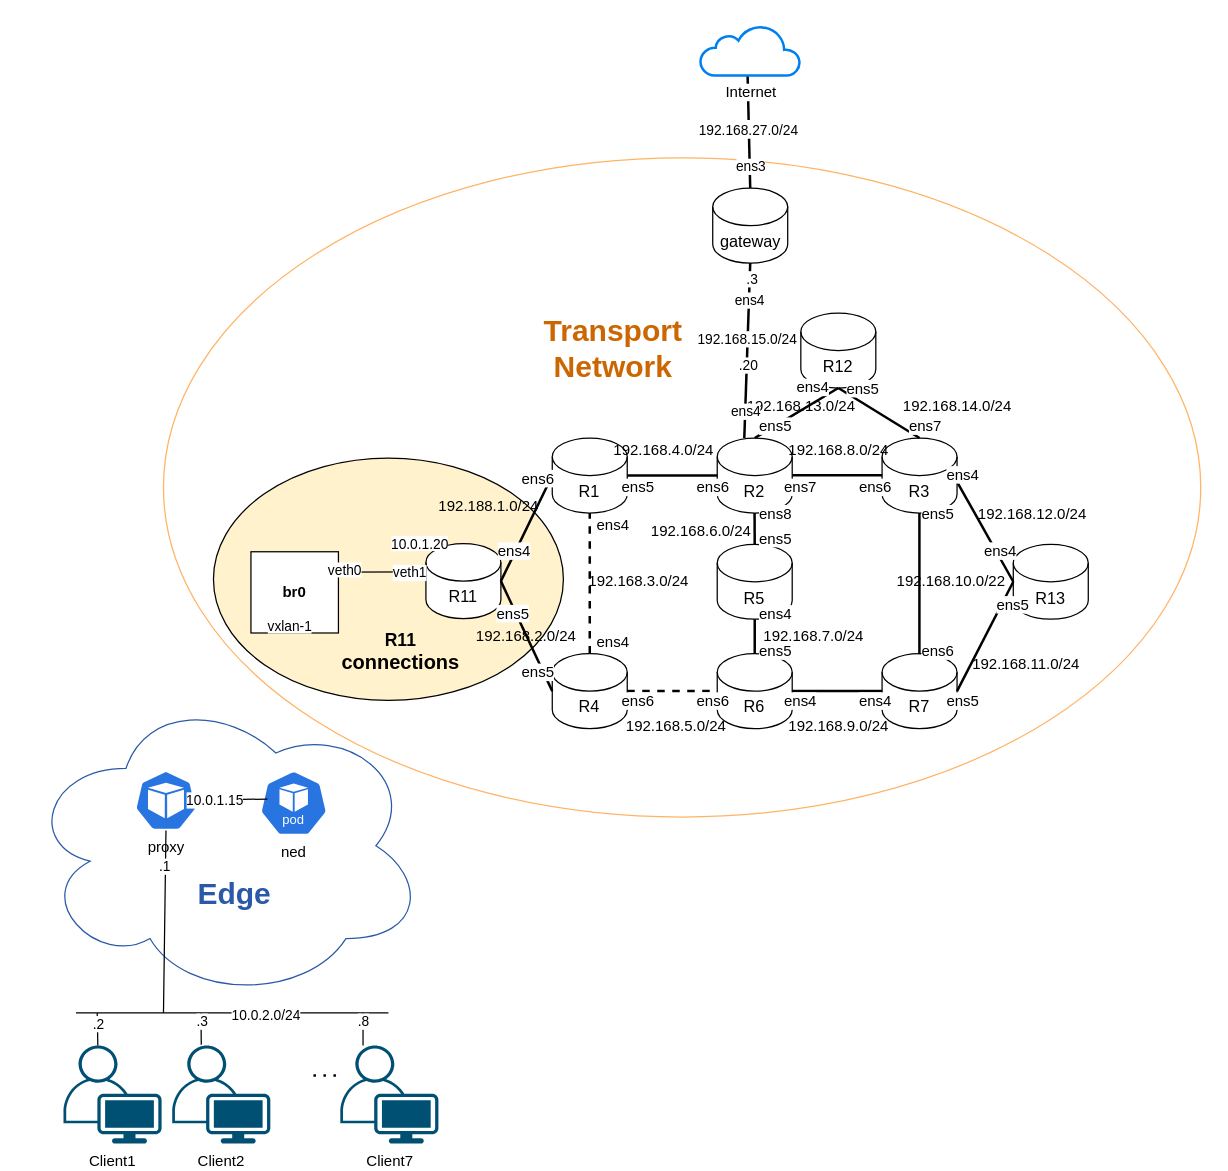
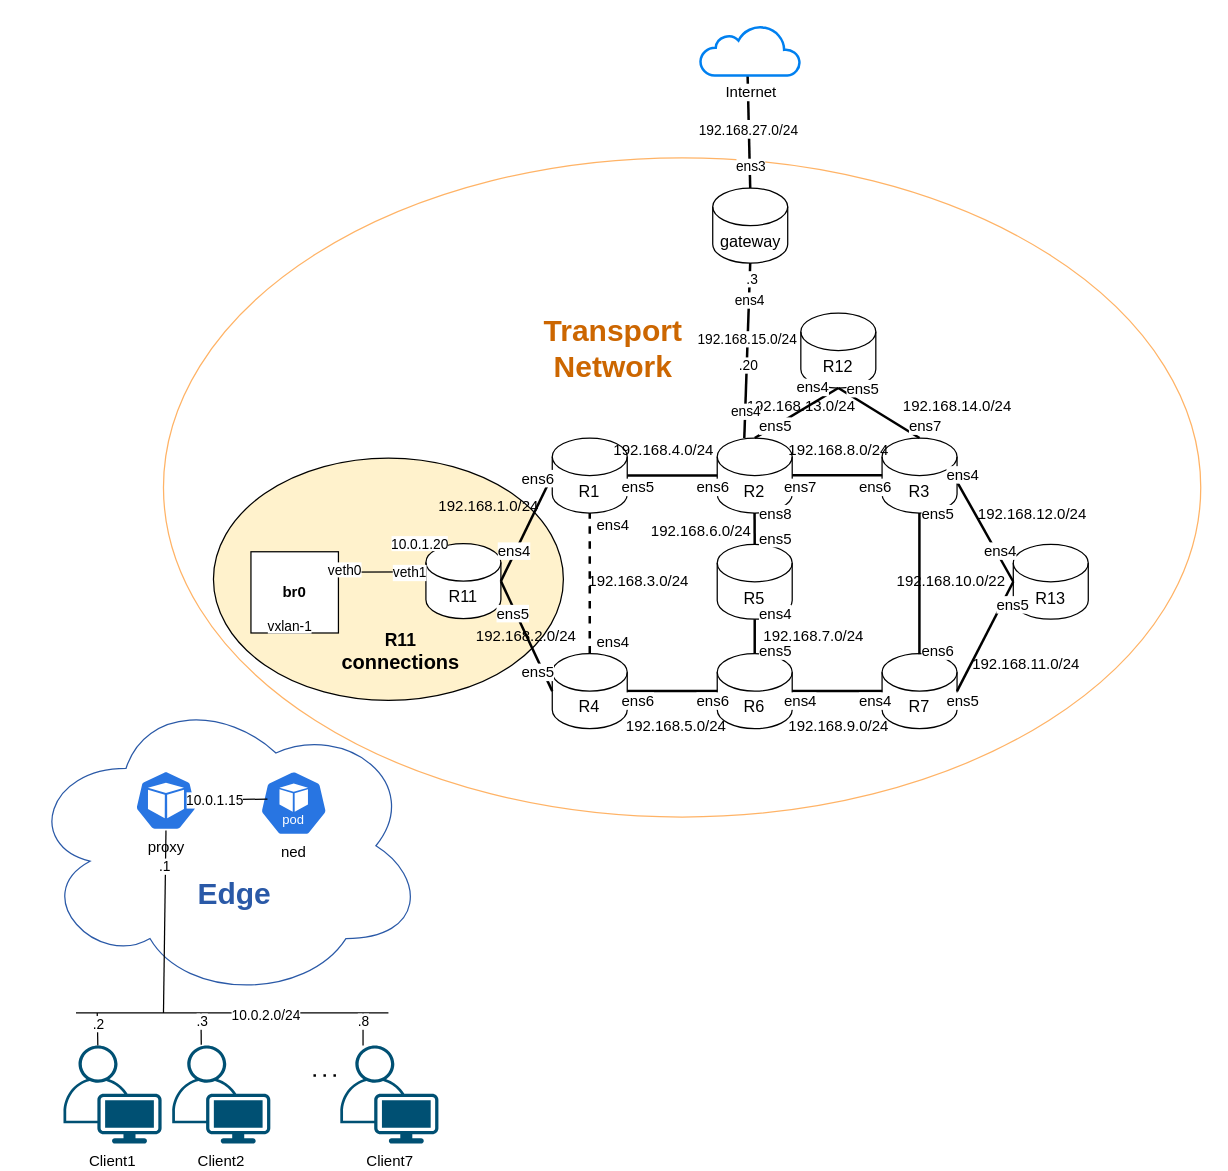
node "192.188.1.0/24": label "192.188.1.0/24" -> "192.168.1.0/24"
edge "R4" -- "R6": style dashed -> solid
